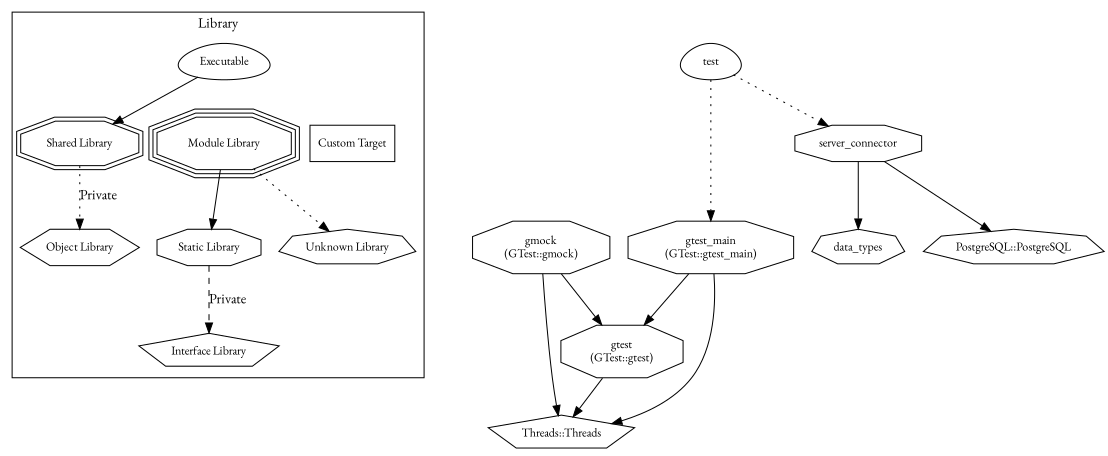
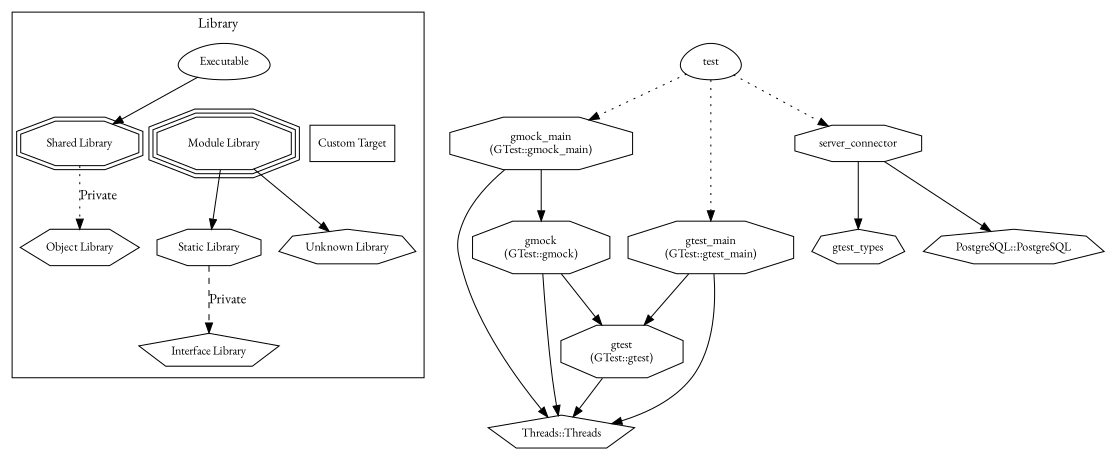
node "gmock_main (GTest::gmock_main)": added
edge "Module Library" -> "Unknown Library": style dotted -> solid
node "data_types": label "data_types" -> "gtest_types"
